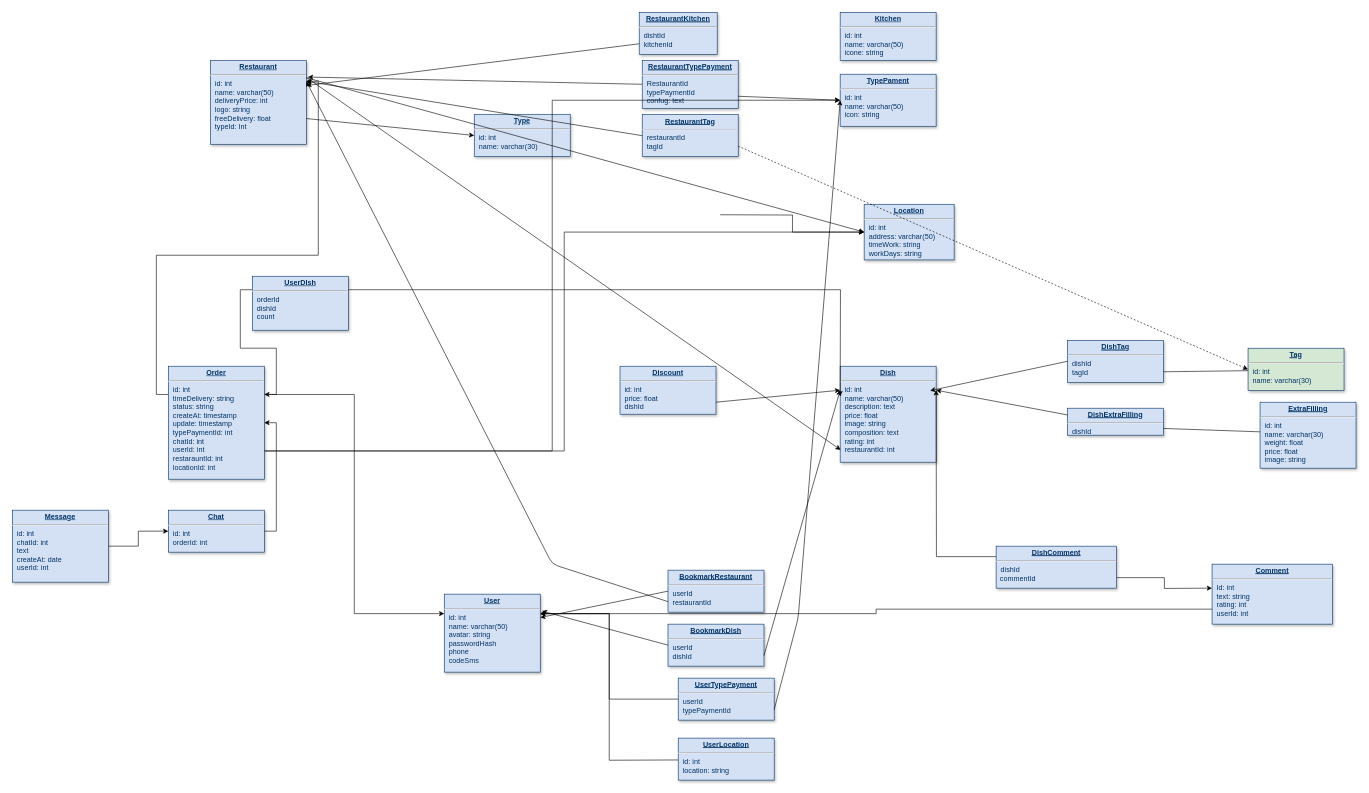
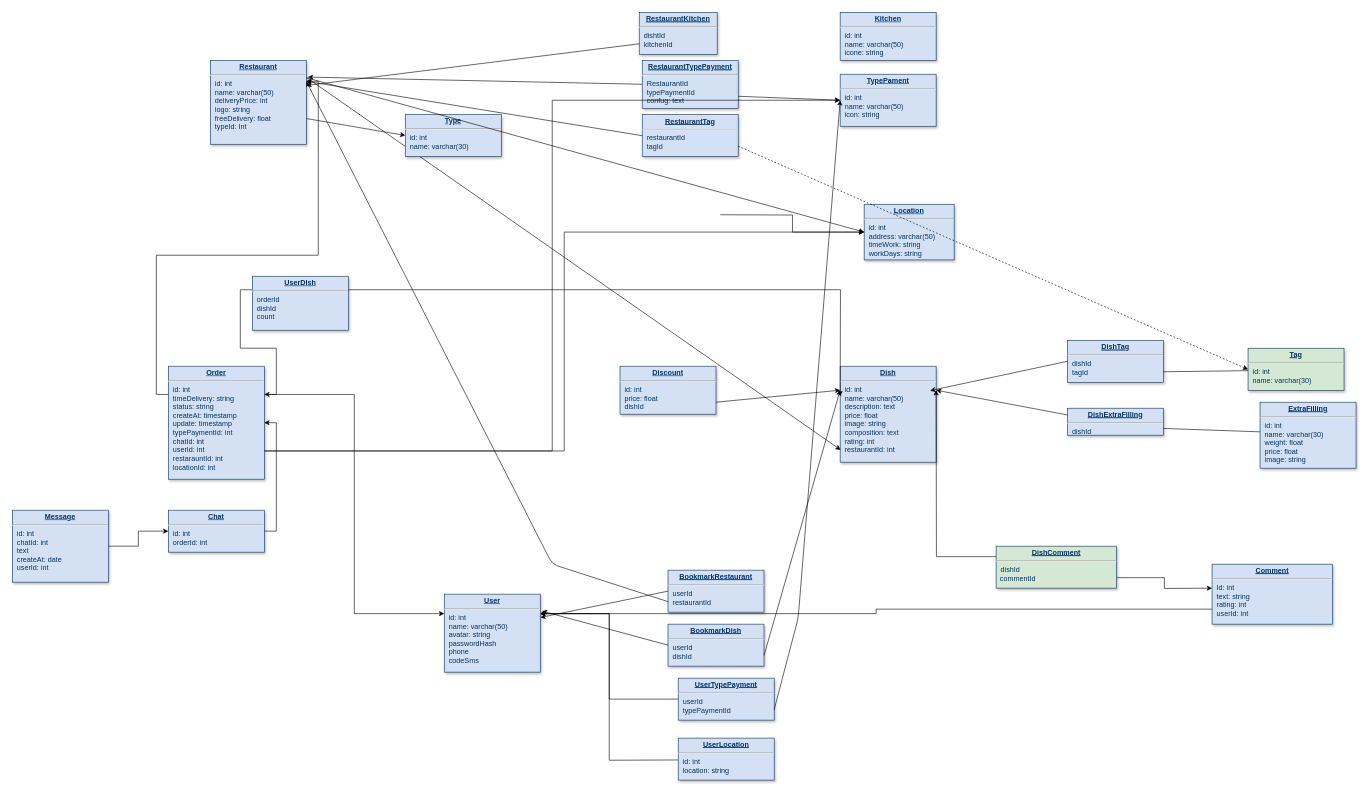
node "Type id: int name: varchar(30)": moved (522, 136) -> (453, 136)
node "DishComment dishId commentId": fillcolor #d4e1f5 -> #d5e8d4
